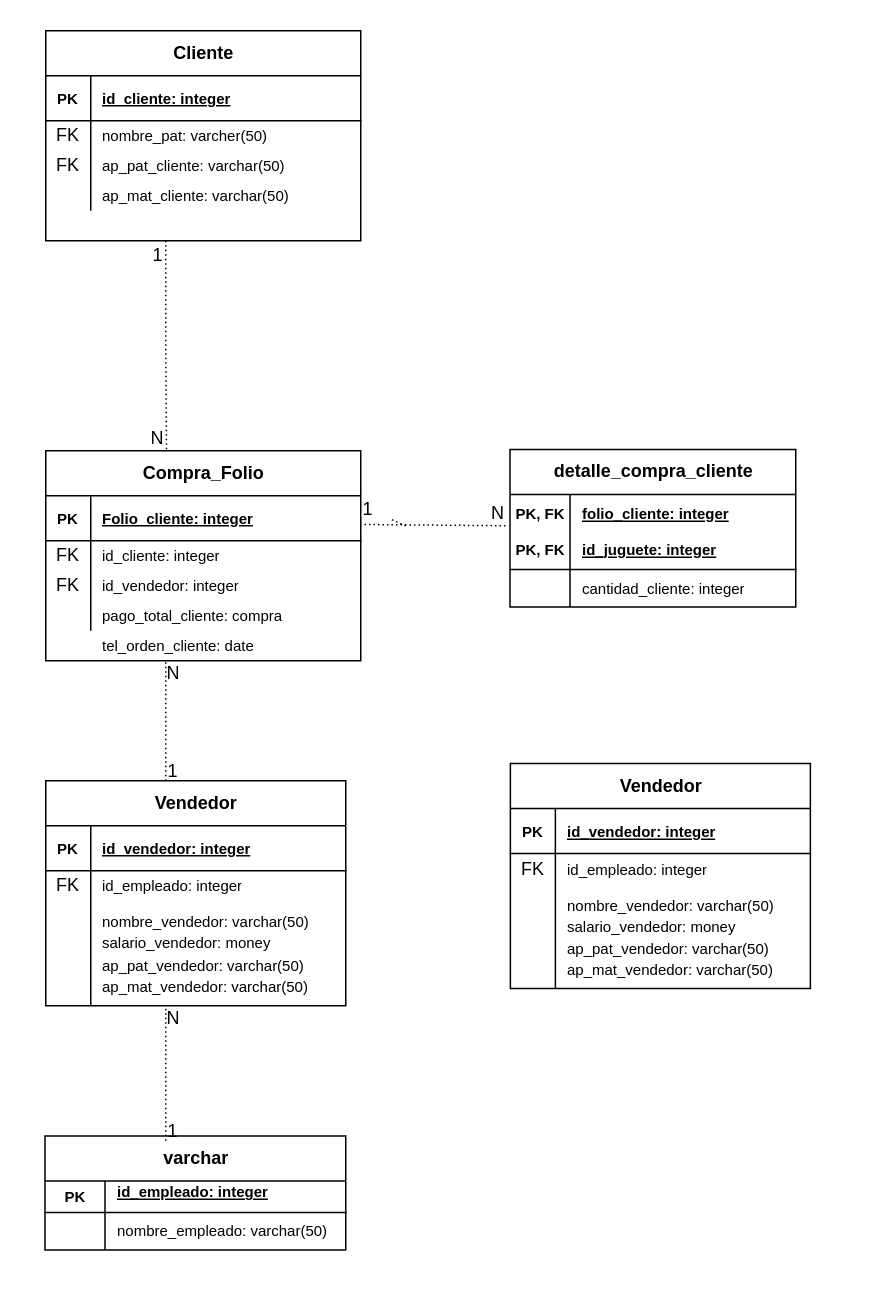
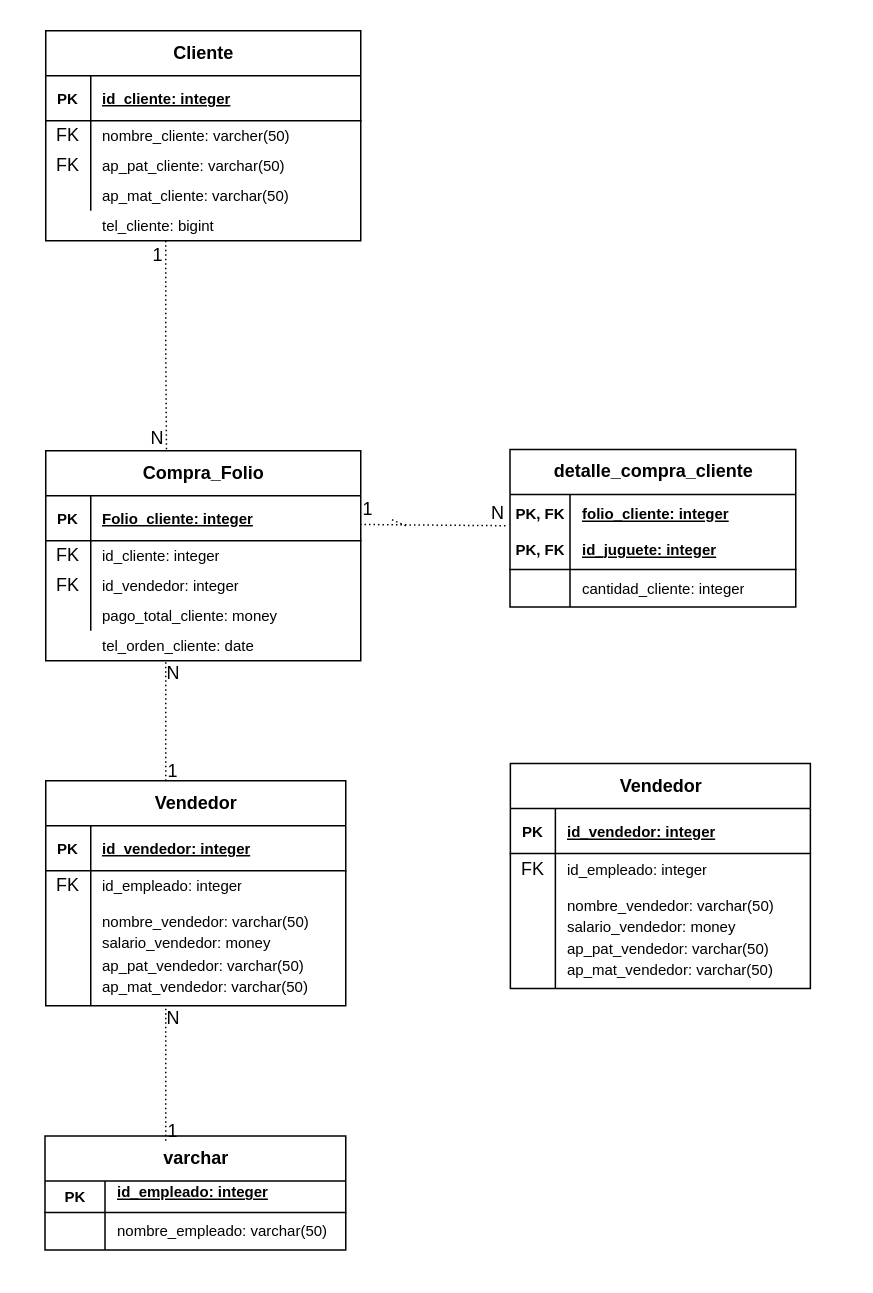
node "nombre_pat: varcher(50)": label "nombre_pat: varcher(50)" -> "nombre_cliente: varcher(50)"
node "tel_cliente: bigint": added
node "pago_total_cliente: compra": label "pago_total_cliente: compra" -> "pago_total_cliente: money"
